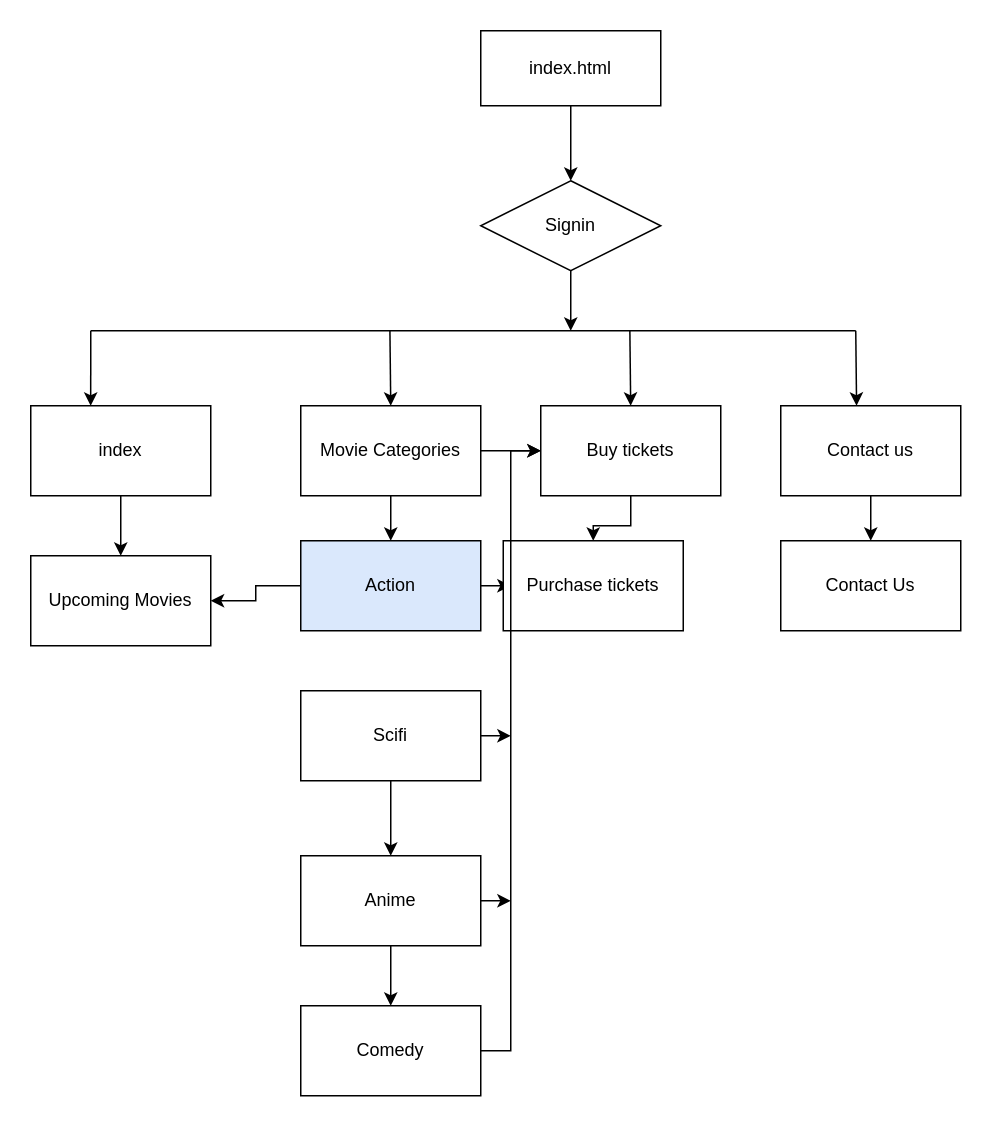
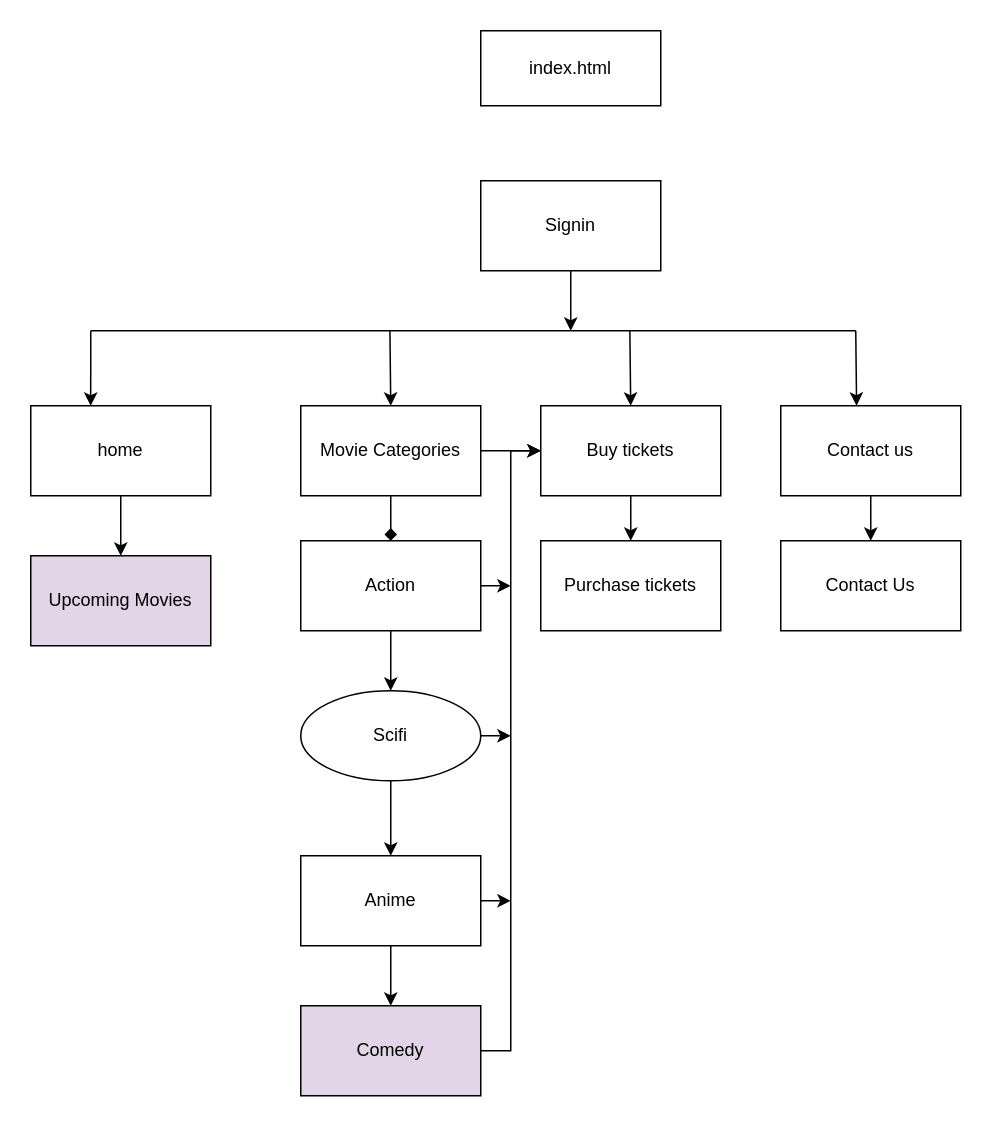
edge "index.html" -> "Signin": removed
node "Signin": shape diamond -> rectangle
node "index": label "index" -> "home"
edge "Movie Categories" -> "Action": arrowhead classic -> diamond
node "Action": fillcolor #dae8fc -> #ffffff
node "Purchase tickets": moved (593, 586) -> (631, 586)
edge "Action" -> "Upcoming Movies": now "Action" -> "Scifi"
node "Upcoming Movies": fillcolor #ffffff -> #e1d5e7
node "Scifi": shape rectangle -> ellipse
node "Comedy": fillcolor #ffffff -> #e1d5e7
